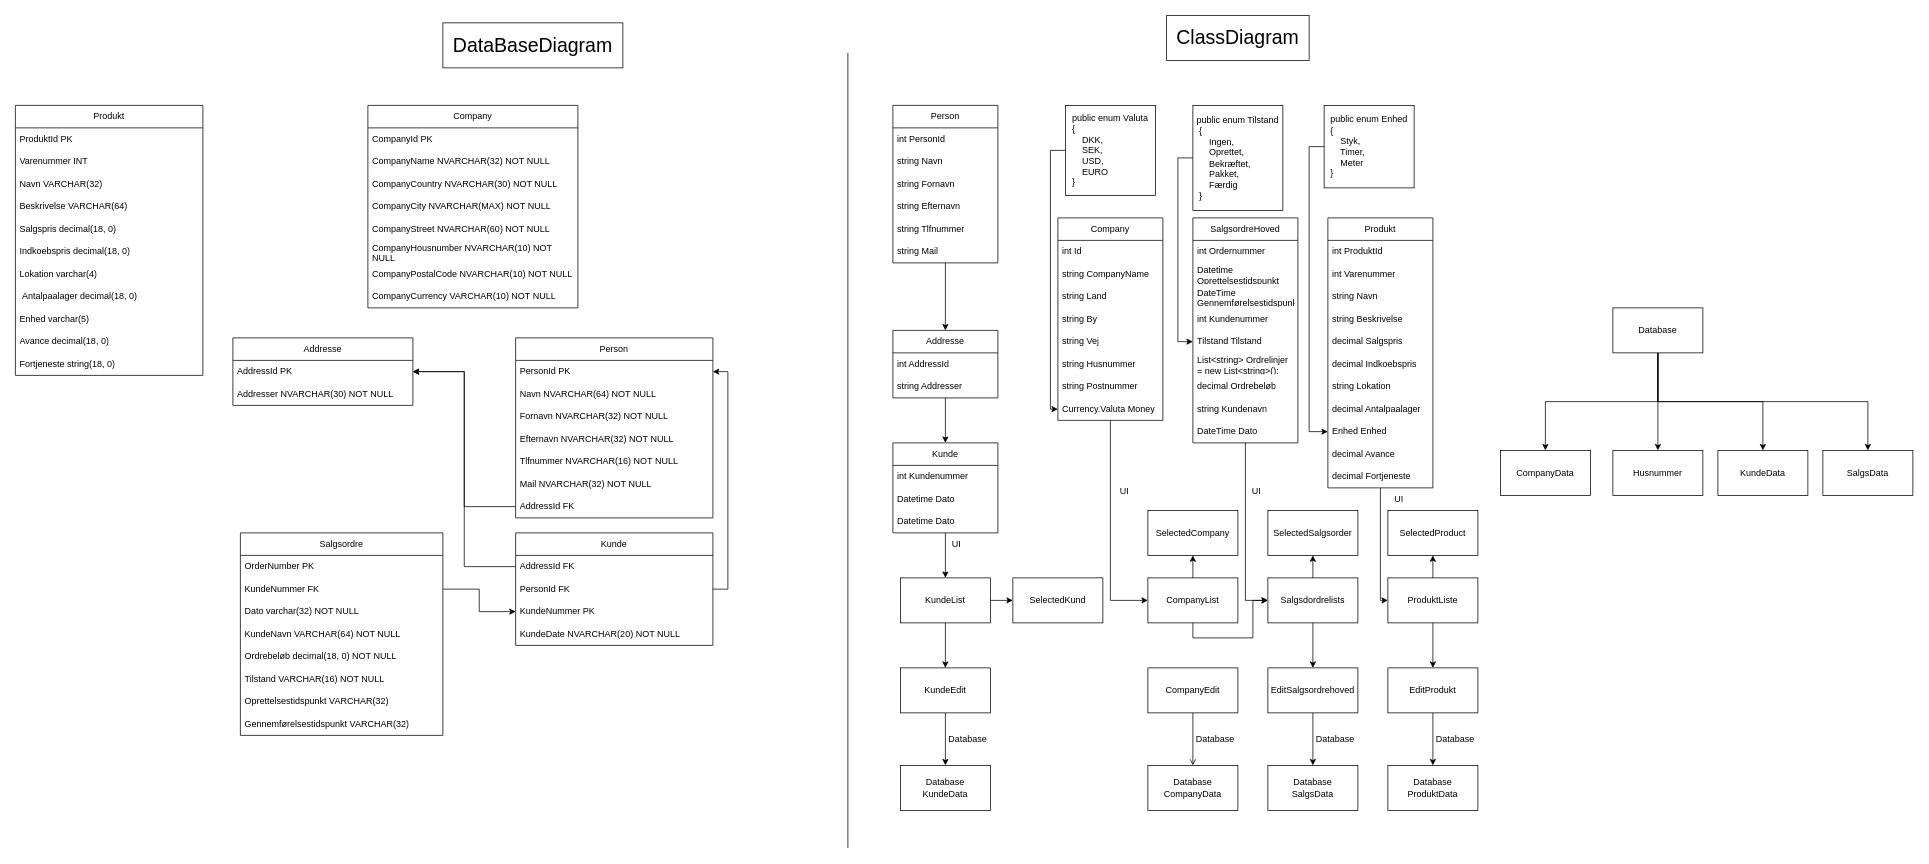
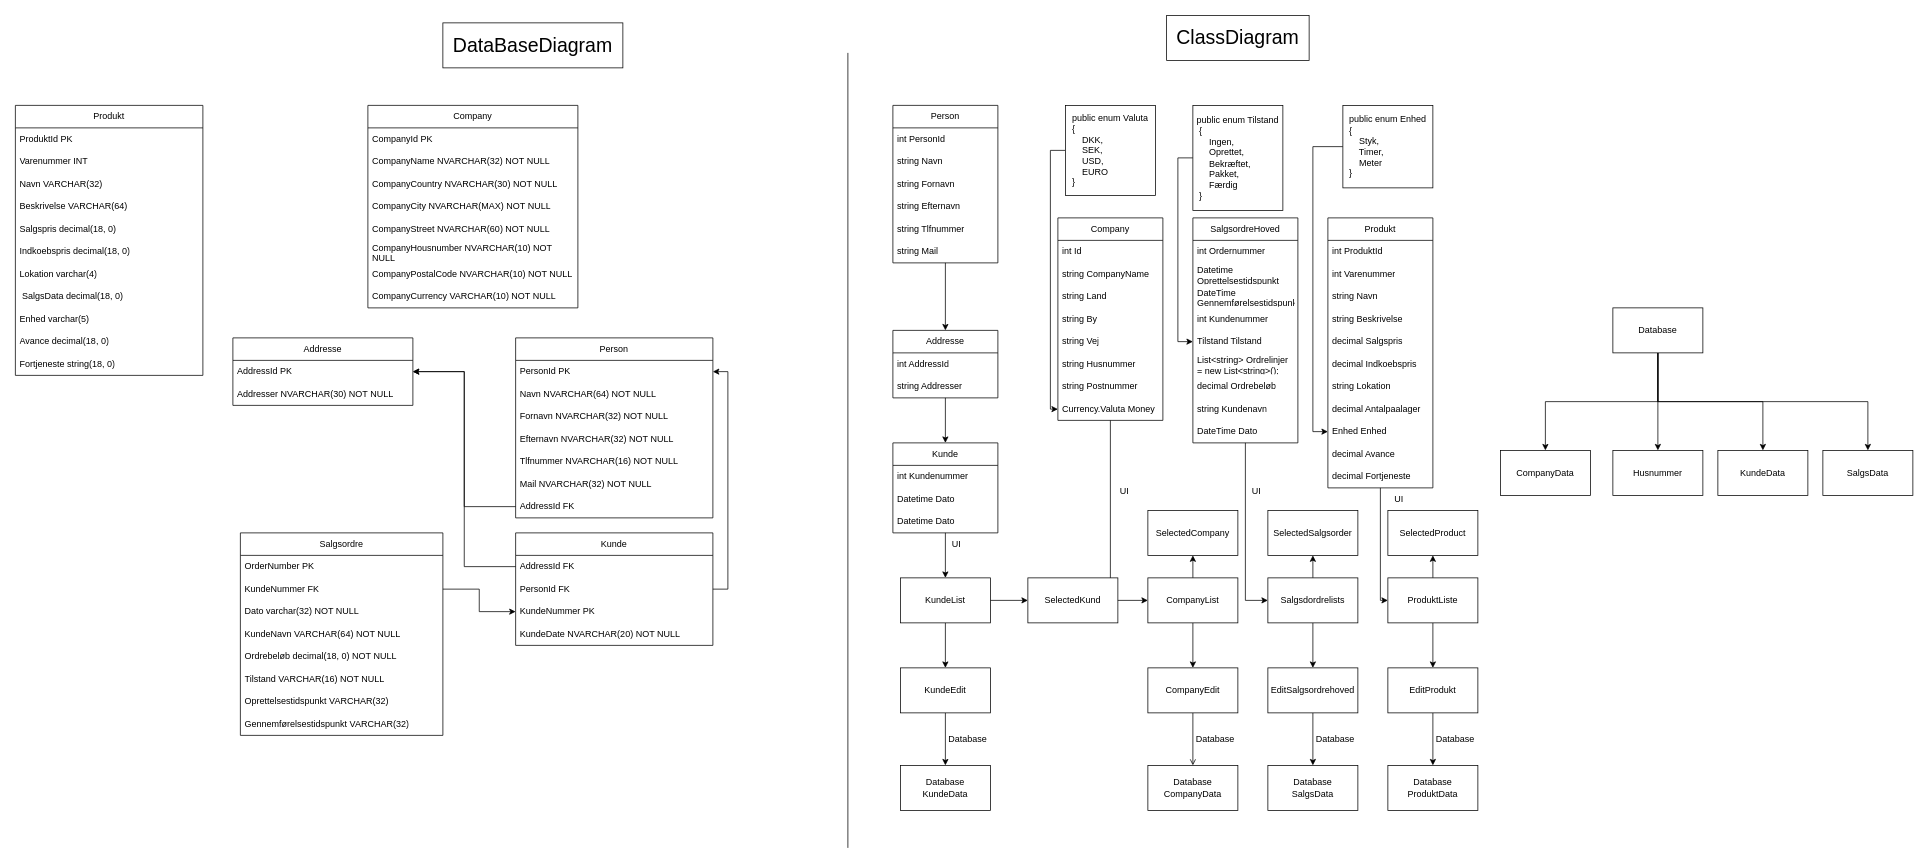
node "public enum Enhed { Styk, Timer, Meter }": moved (1369, 147) -> (1388, 147)
node "Antalpaalager decimal(18, 0)": label "Antalpaalager decimal(18, 0)" -> "SalgsData decimal(18, 0)"
node "SelectedKund": moved (1058, 600) -> (1073, 600)
edge "CompanyList" -> "Salgsdordrelists": now "CompanyList" -> "CompanyEdit"
